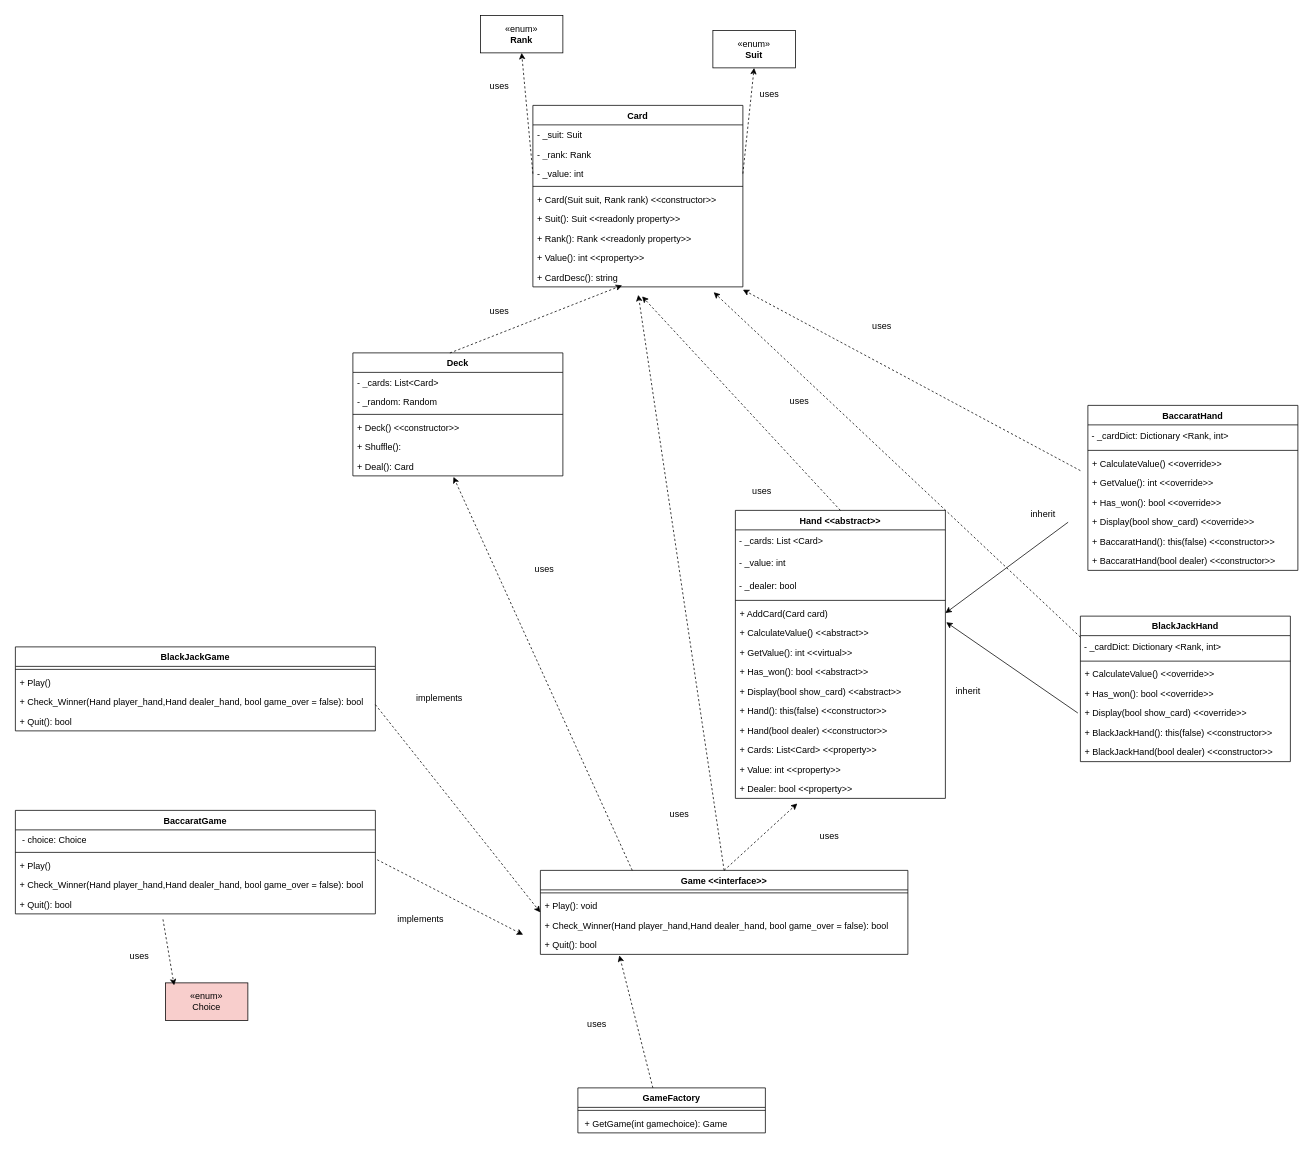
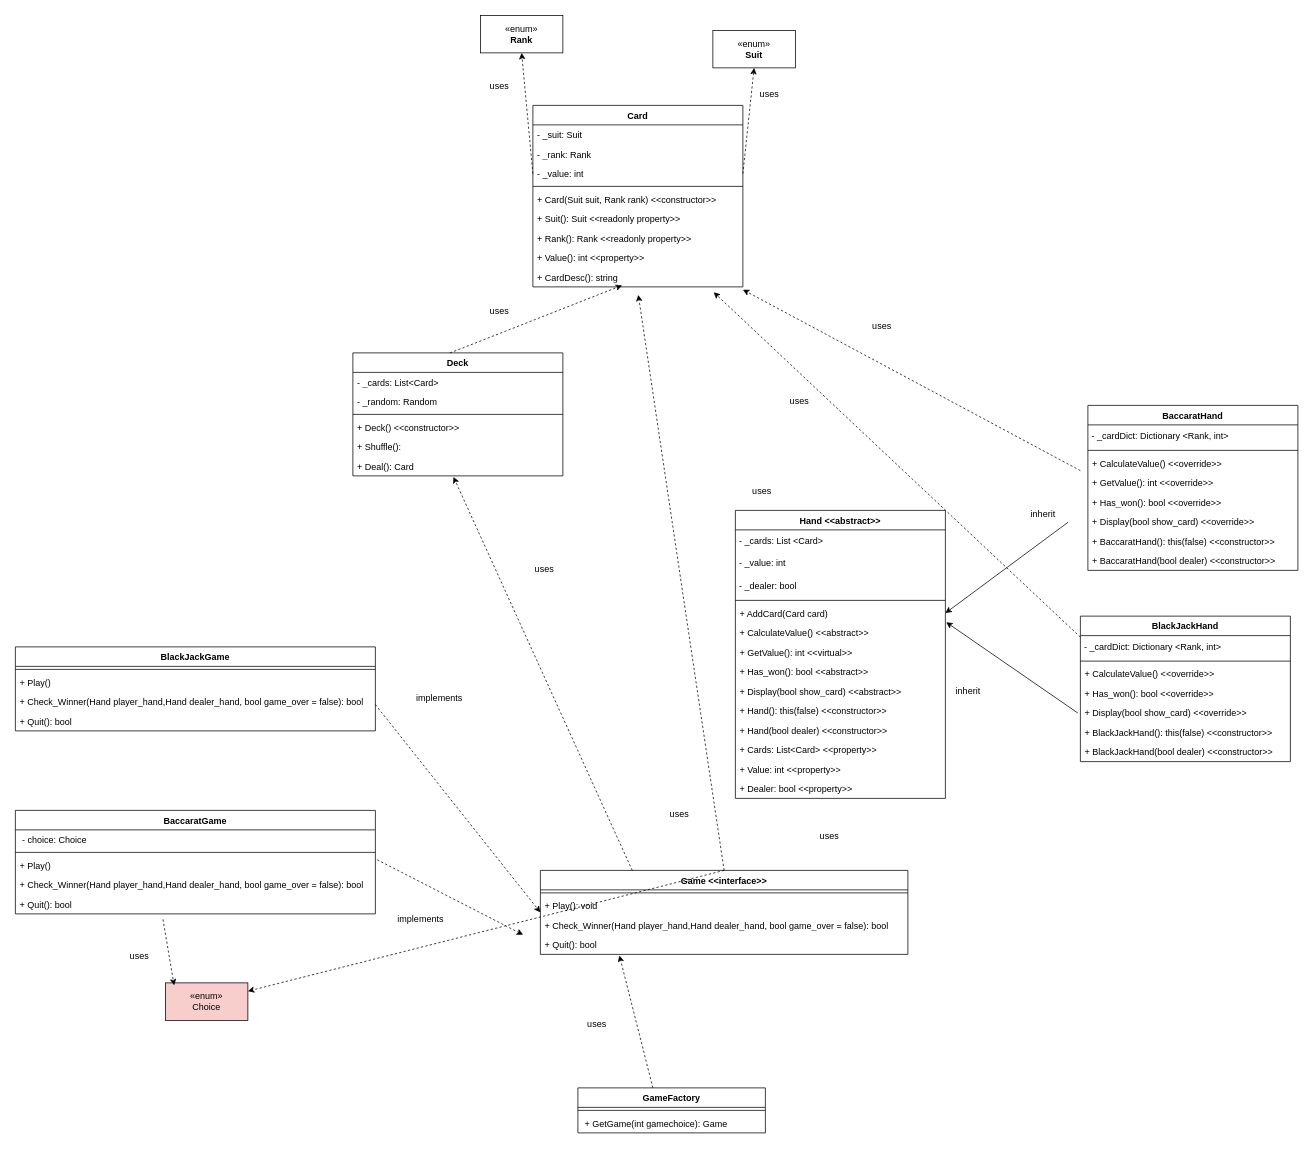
edge "Hand <<abstract>>" -> "+ CardDesc(): string": removed
edge "Game <<interface>>" -> "+ Dealer: bool <<property>>": now "Game <<interface>>" -> "«enum» Choice"
